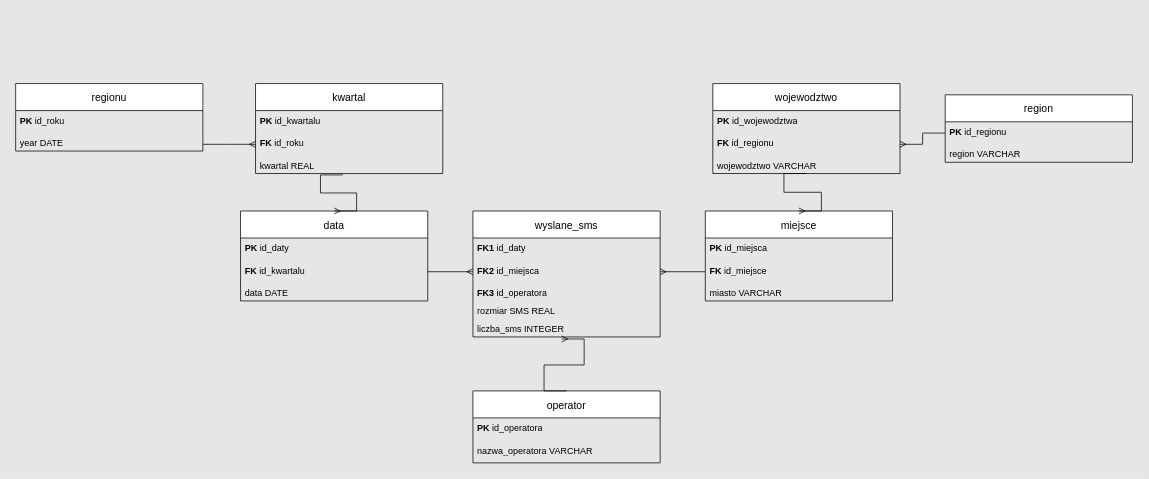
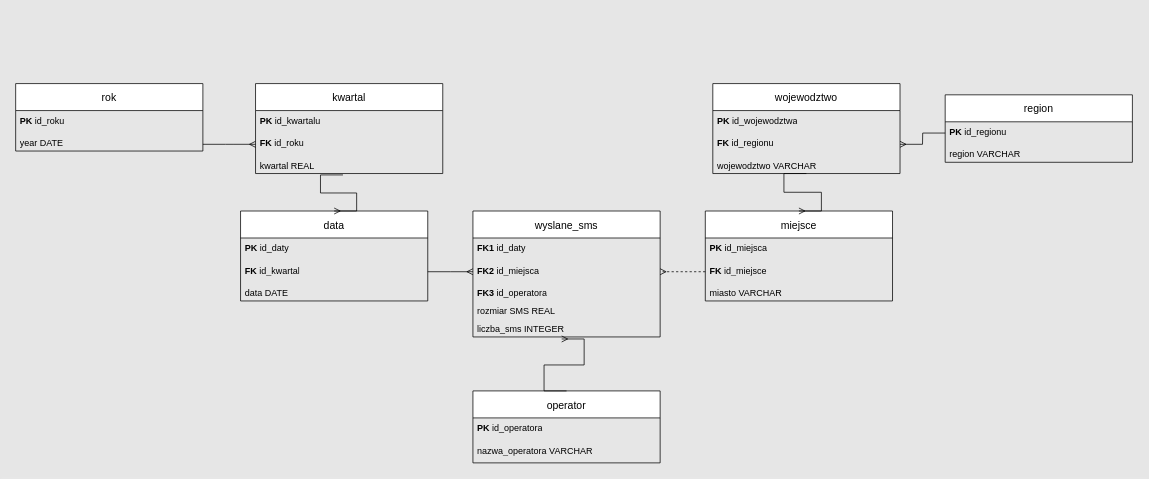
node "regionu": label "regionu" -> "rok"
node "FK id_kwartalu": label "FK id_kwartalu" -> "FK id_kwartal"
edge "FK id_miejsce" -> "FK2 id_miejsca": style solid -> dashed
